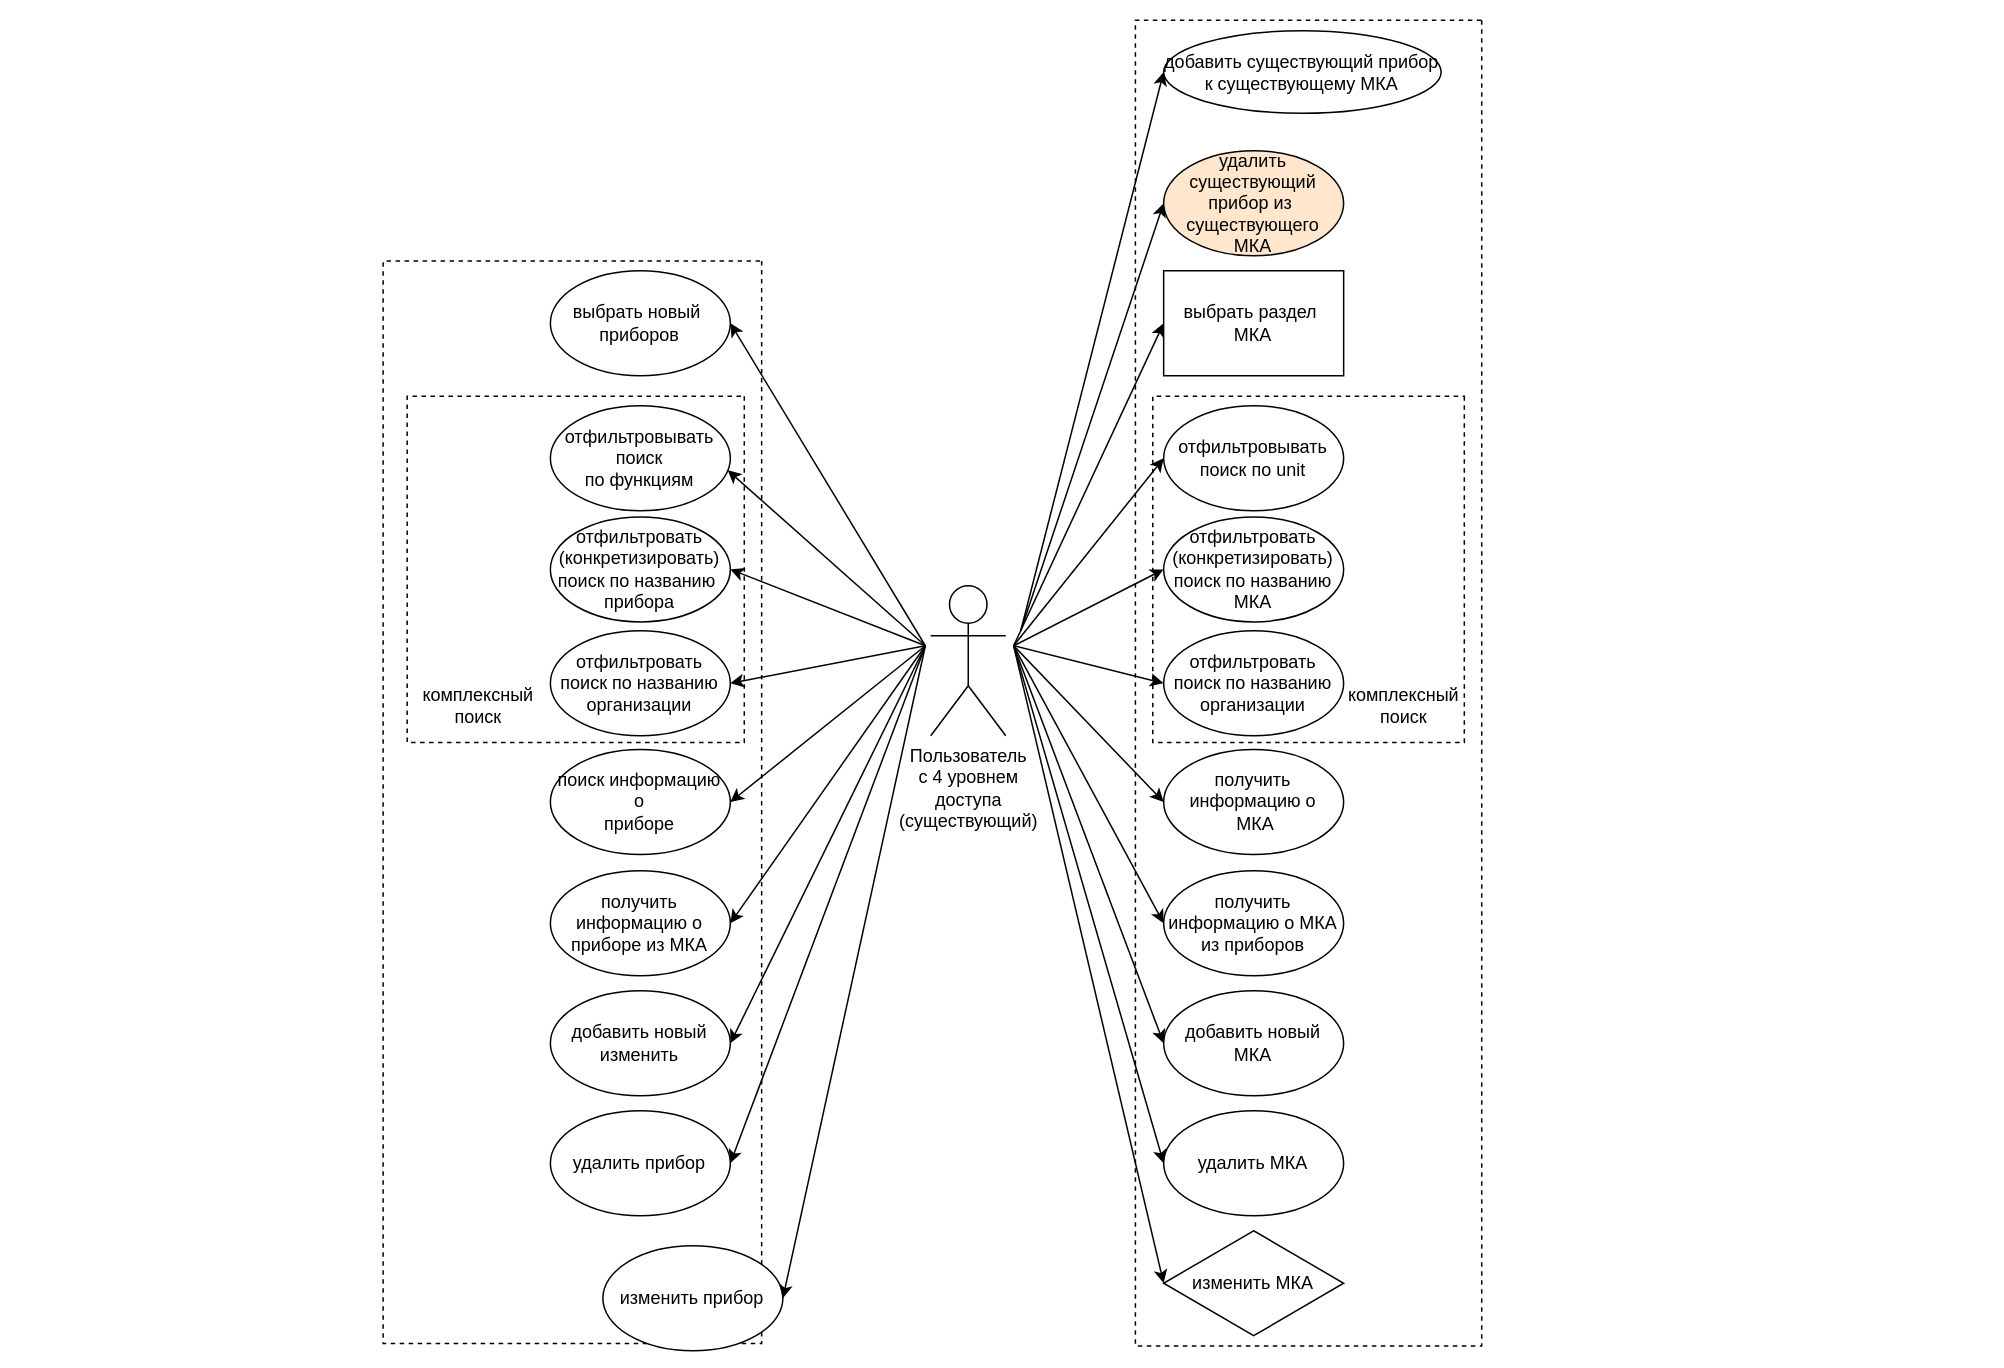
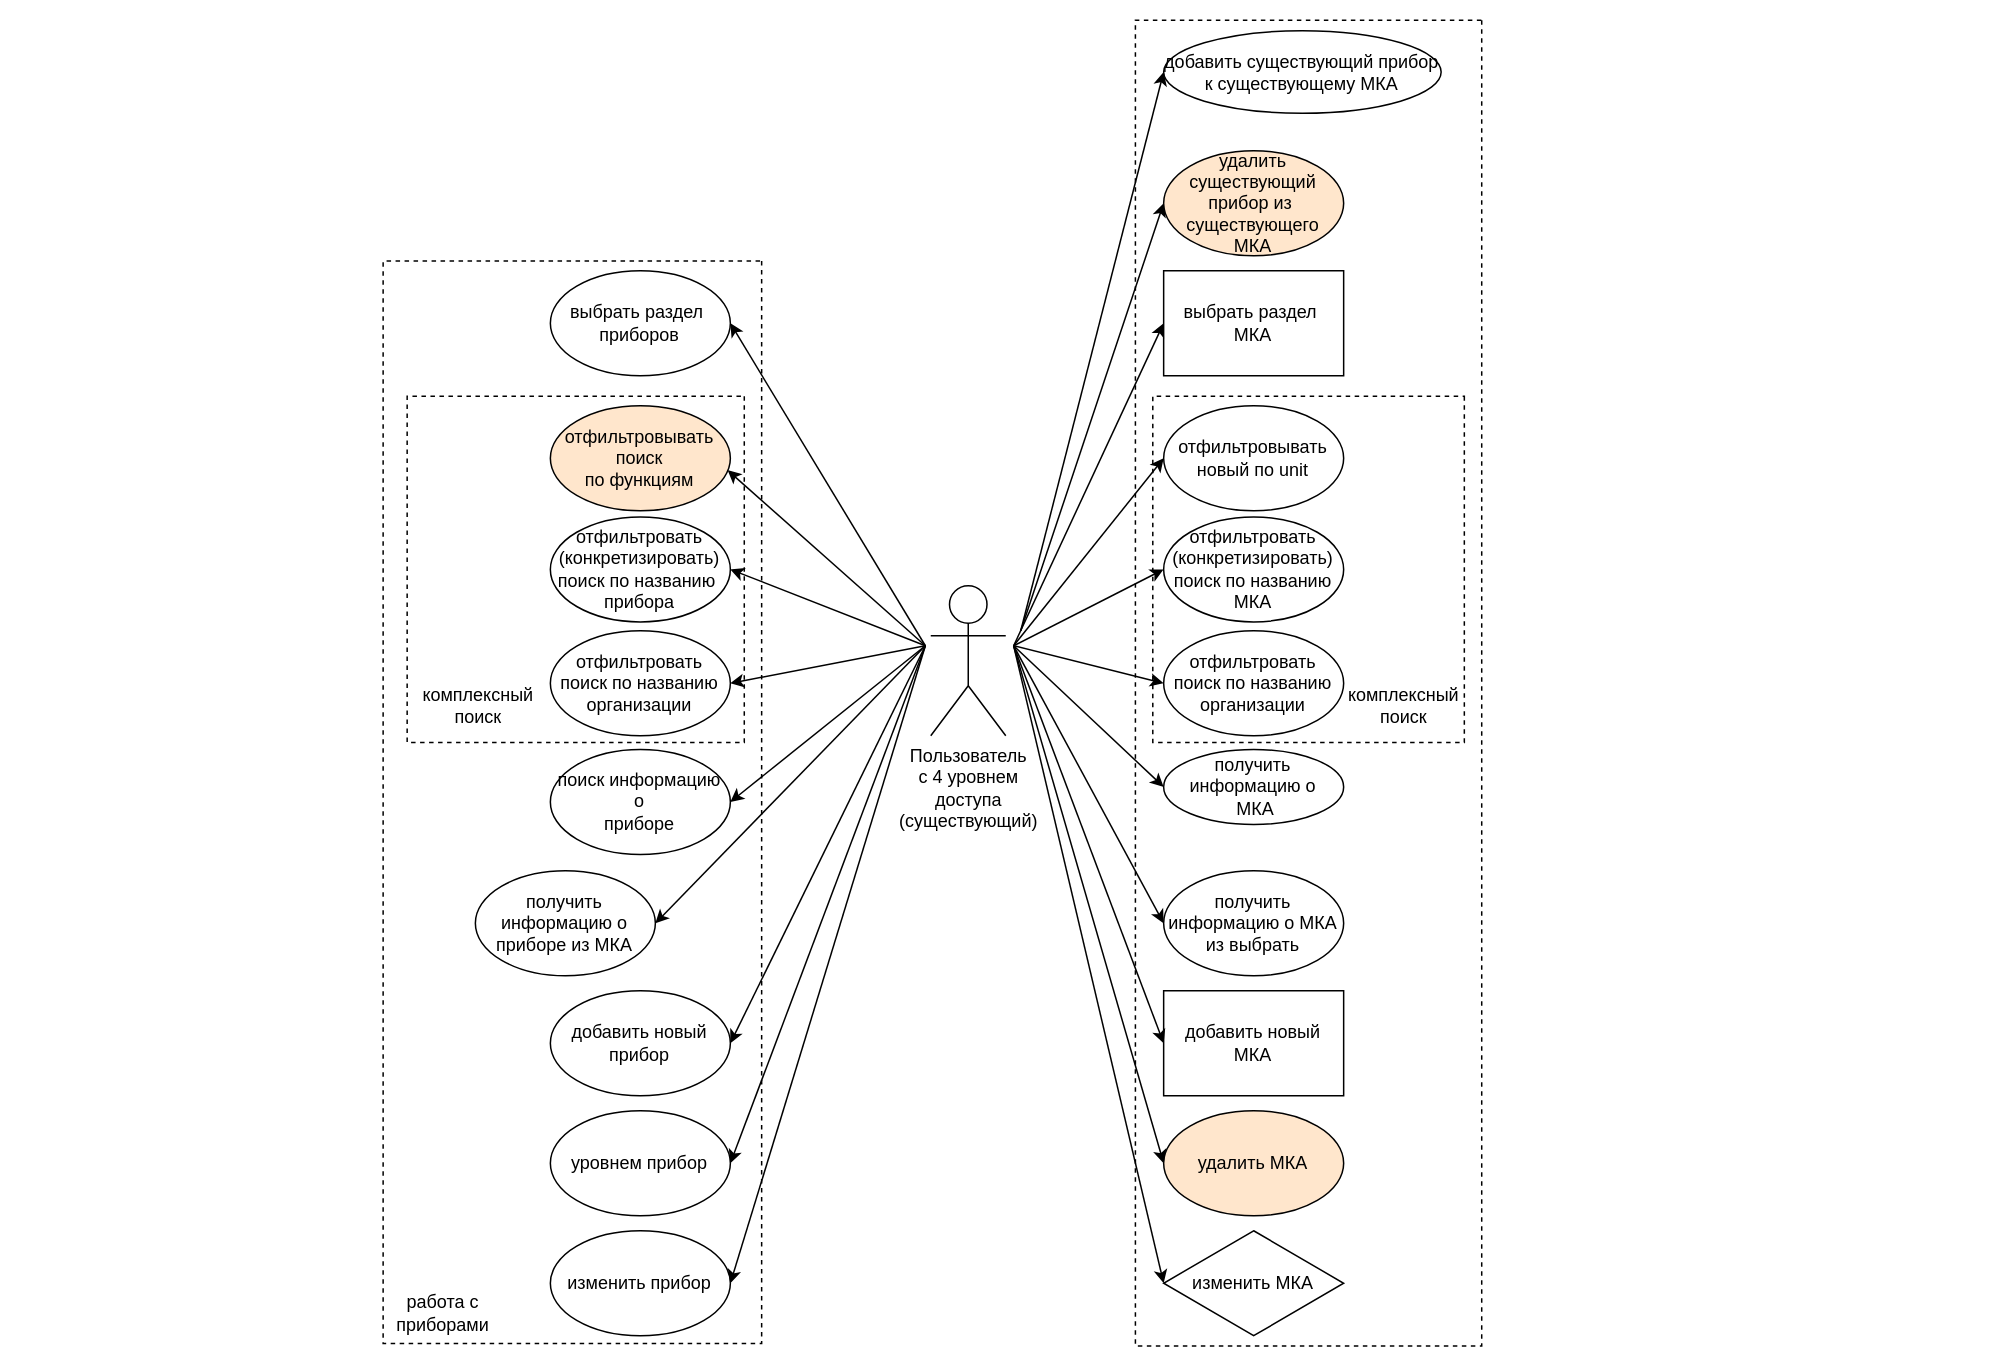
node "выбрать новый приборов": label "выбрать новый приборов" -> "выбрать раздел приборов"
node "отфильтровывать поиск по функциям": fillcolor #ffffff -> #ffe6cc
node "отфильтровывать поиск по unit": label "отфильтровывать поиск по unit" -> "отфильтровывать новый по unit"
node "получить информацию о МКА": size 180x105 -> 180x75
node "получить информацию о приборе из МКА": moved (640, 923) -> (565, 923)
node "получить информацию о МКА из приборов": label "получить информацию о МКА из приборов" -> "получить информацию о МКА из выбрать"
node "добавить новый изменить": label "добавить новый изменить" -> "добавить новый прибор"
node "добавить новый МКА": shape ellipse -> rectangle
node "удалить прибор": label "удалить прибор" -> "уровнем прибор"
node "удалить МКА": fillcolor #ffffff -> #ffe6cc
node "изменить прибор": moved (693, 1298) -> (640, 1283)
node "работа с приборами": added
